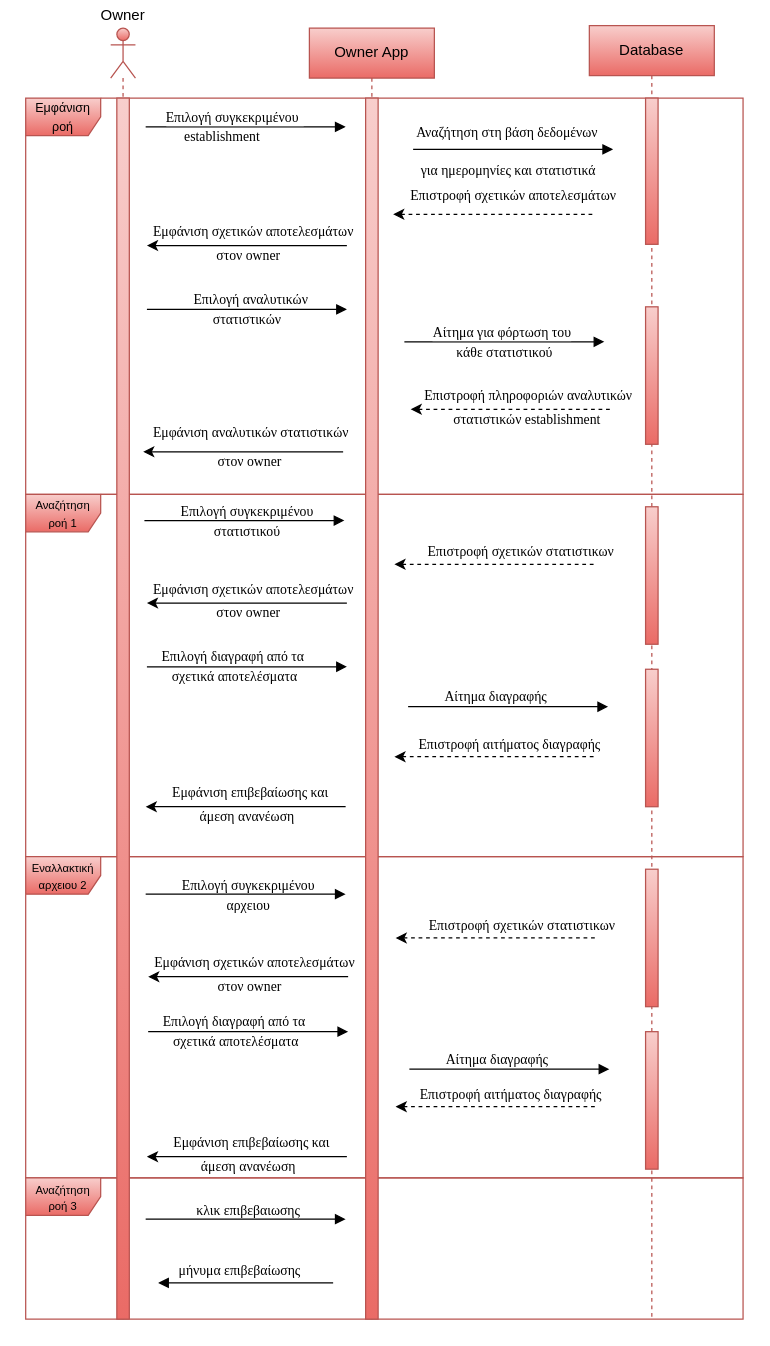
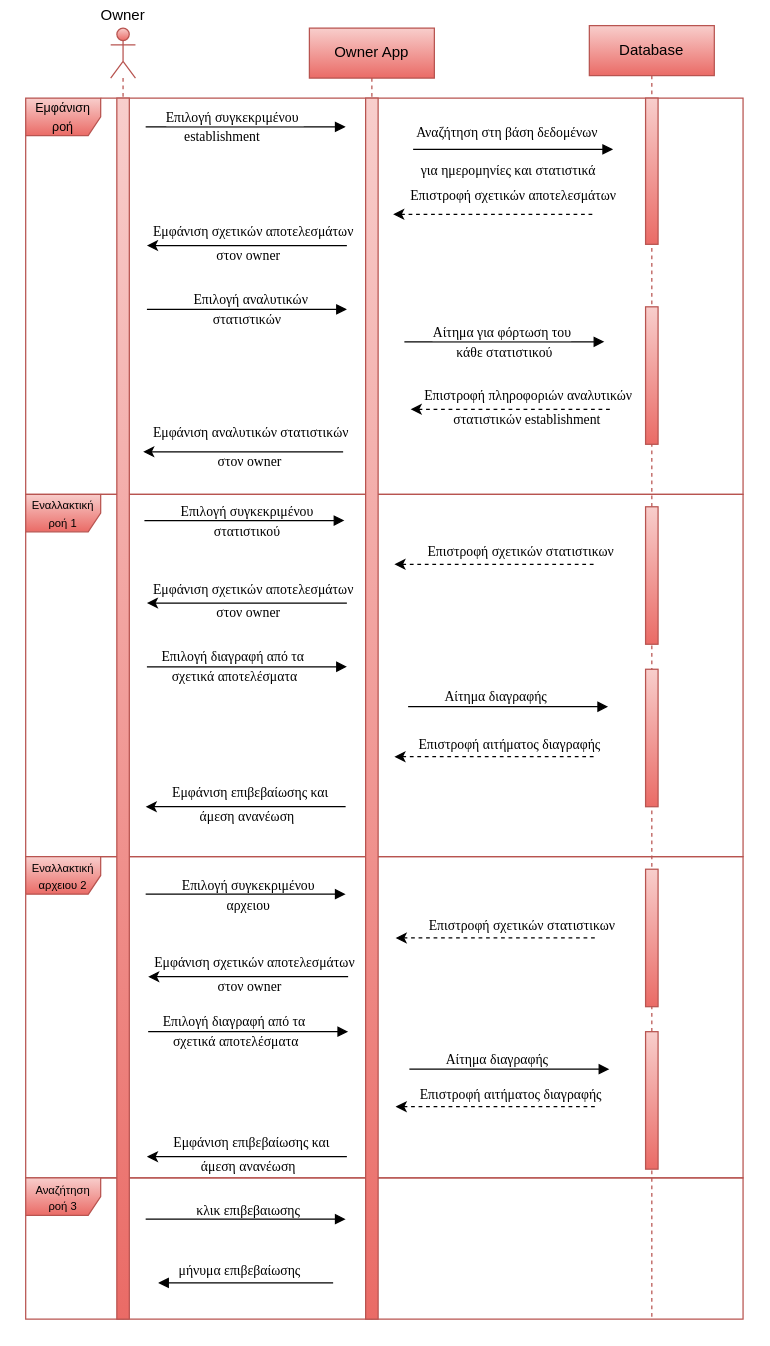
node "Αναζήτηση ροή 1": label "Αναζήτηση ροή 1" -> "Εναλλακτική ροή 1"
